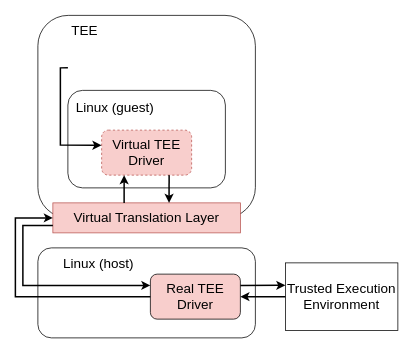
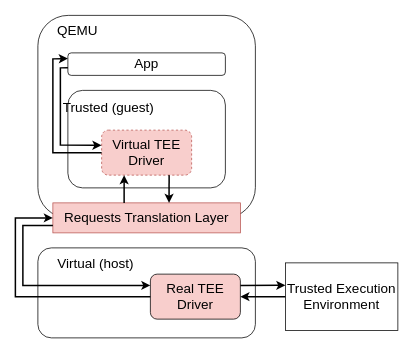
node "TEE": label "TEE" -> "QEMU"
node "App": added
node "Linux (guest)": label "Linux (guest)" -> "Trusted (guest)"
edge "Virtual TEE Driver" -> "App": added
node "Virtual Translation Layer": label "Virtual Translation Layer" -> "Requests Translation Layer"
node "Linux (host)": label "Linux (host)" -> "Virtual (host)"
